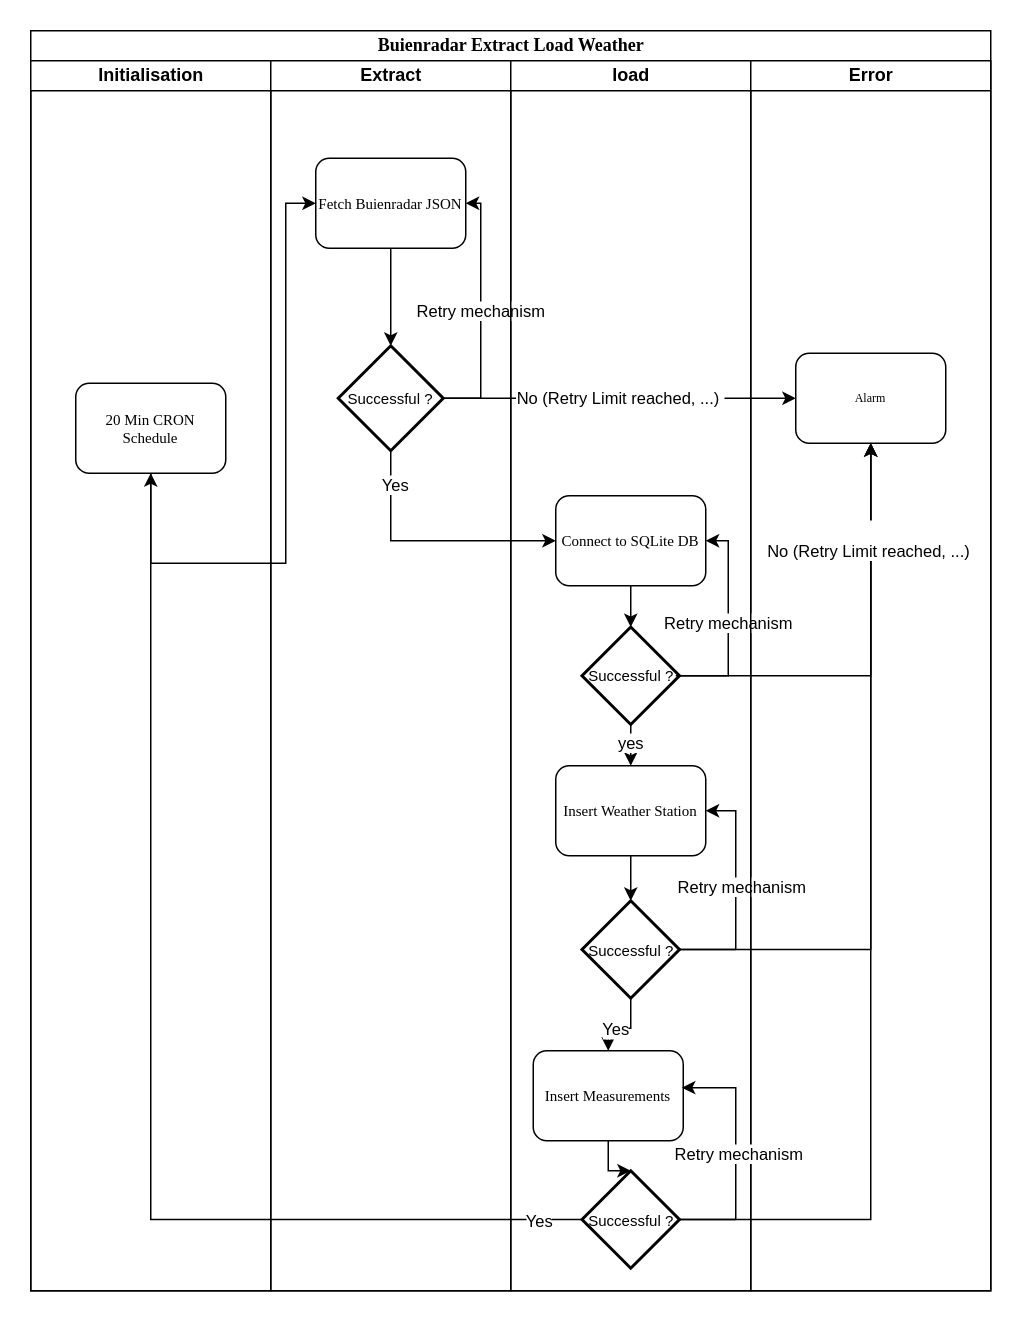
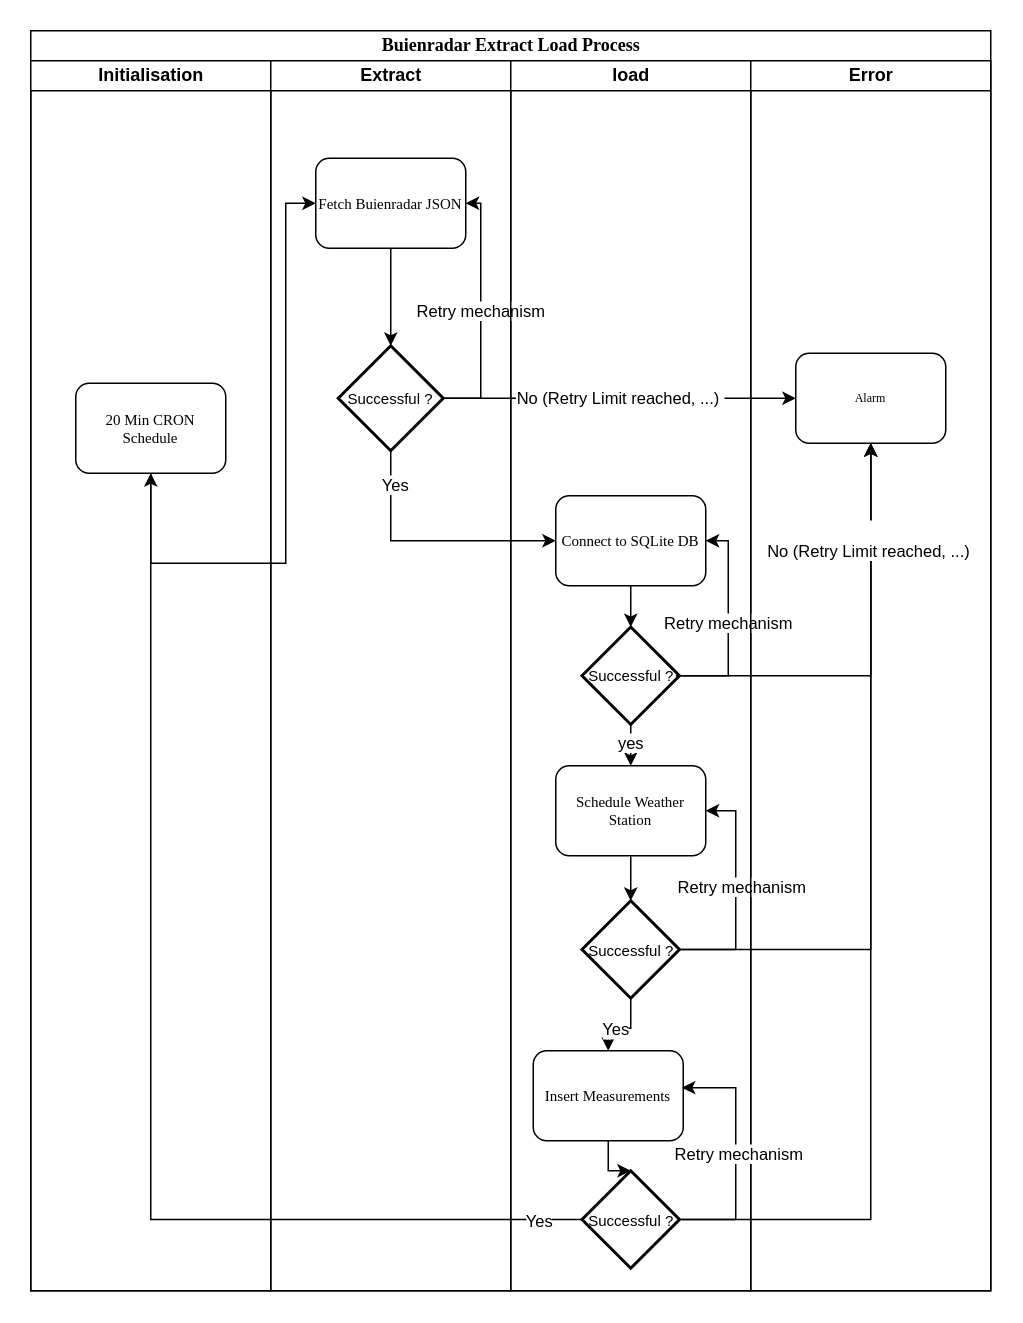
node "Buienradar Extract Load Weather": label "Buienradar Extract Load Weather" -> "Buienradar Extract Load Process"
node "Insert Weather Station": label "Insert Weather Station" -> "Schedule Weather Station"
